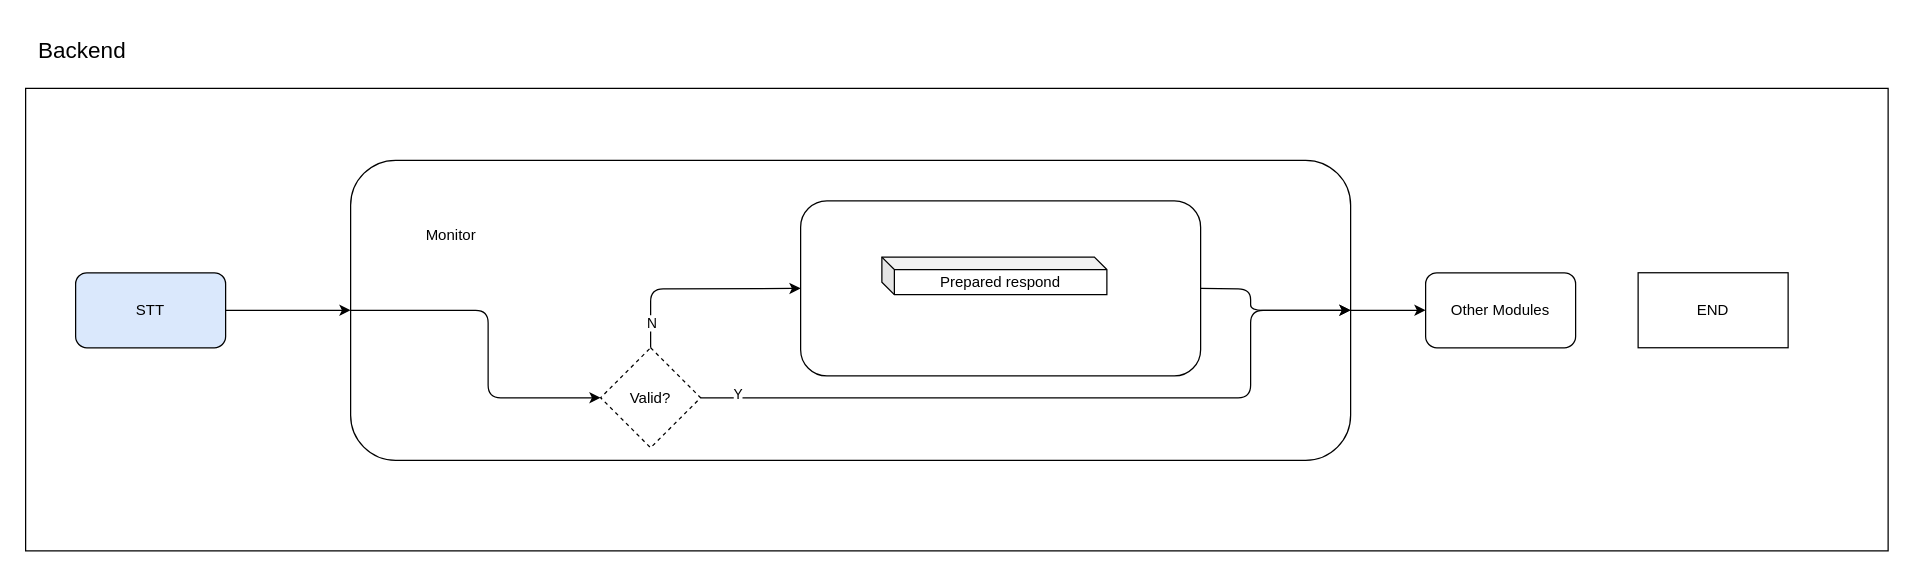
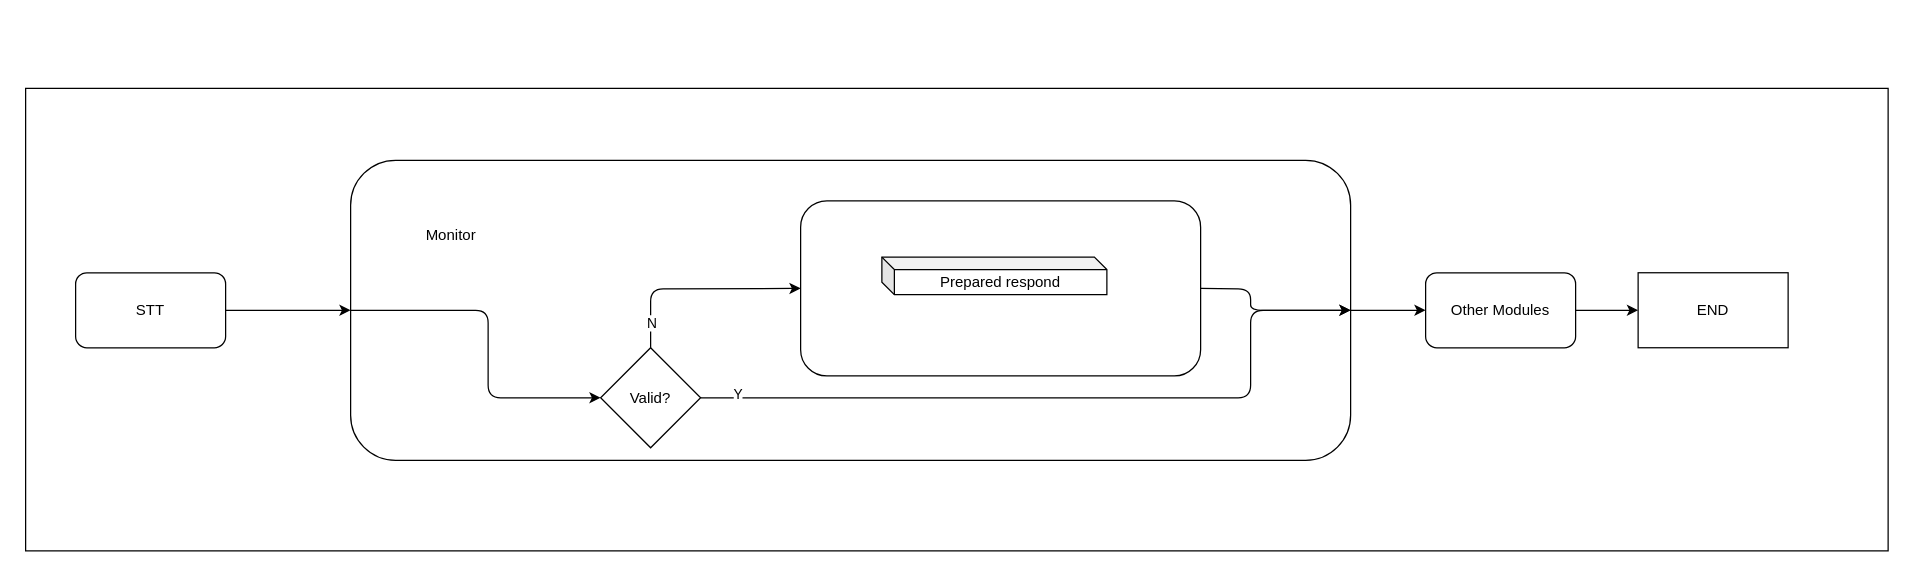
node "Backend": removed
node "STT": fillcolor #dae8fc -> #ffffff
edge "Other Modules" -> "END": added
node "Valid?": style dashed -> solid
